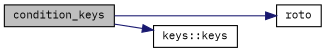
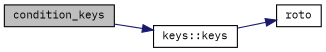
edge "condition_keys" -> "roto": now "keys::keys" -> "roto"
